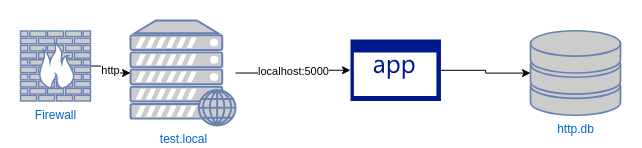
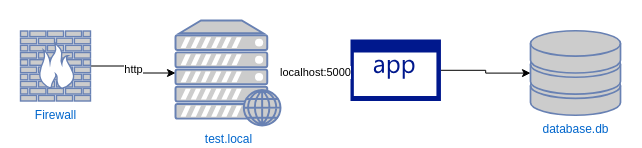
node "test.local": moved (183, 73) -> (228, 73)
node "http.db": label "http.db" -> "database.db"
